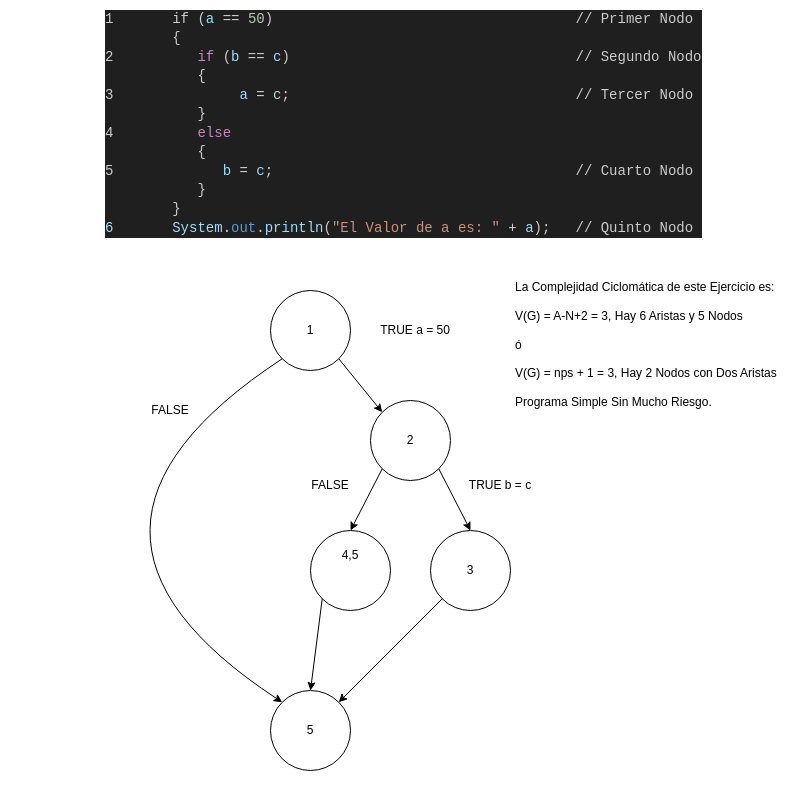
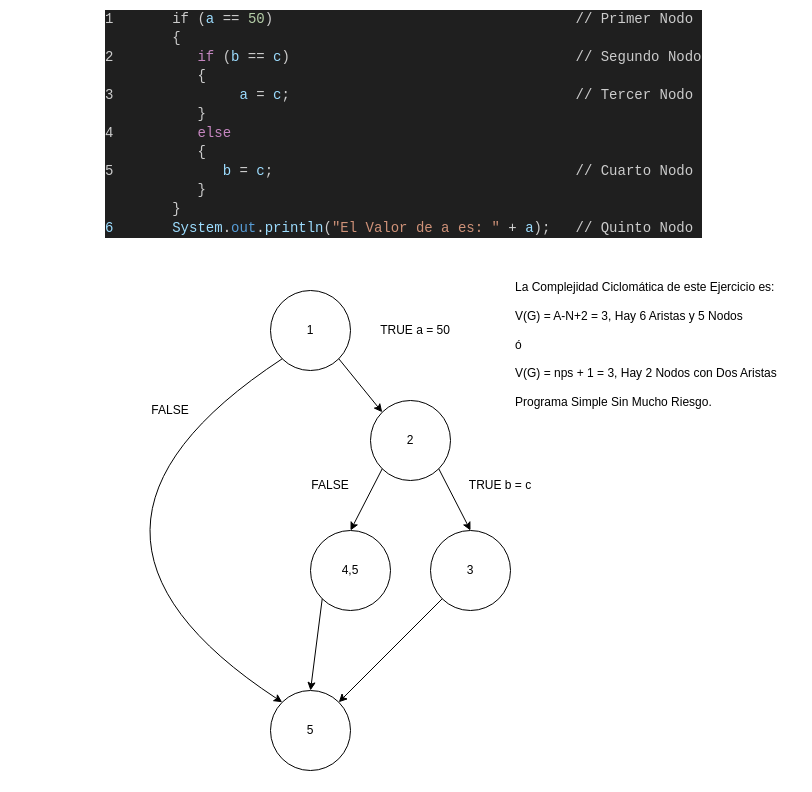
node "4,5": moved (351, 556) -> (351, 571)
